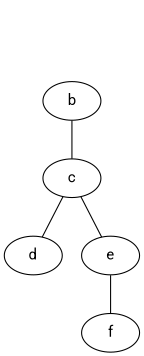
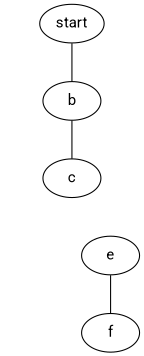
node "start": added
edge "c" -- "e": removed
node "d": removed
